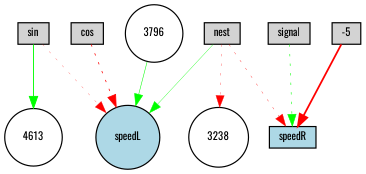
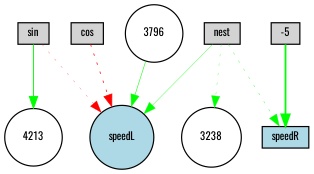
node "signal": removed
edge "nest" -> "3238": color red -> green
edge "nest" -> "speedR": color red -> green
edge "-5" -> "speedR": color red -> green
node "4613": label "4613" -> "4213"
